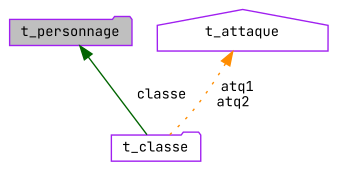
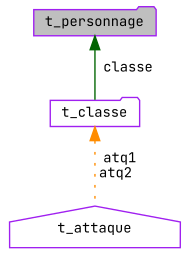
edge "t_classe" -> "t_attaque": reversed
